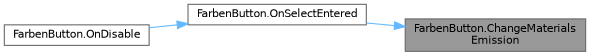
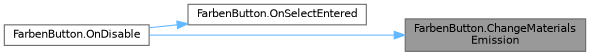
edge "FarbenButton.OnSelectEntered" -> "FarbenButton.ChangeMaterials Emission": now "FarbenButton.OnDisable" -> "FarbenButton.ChangeMaterials Emission"
